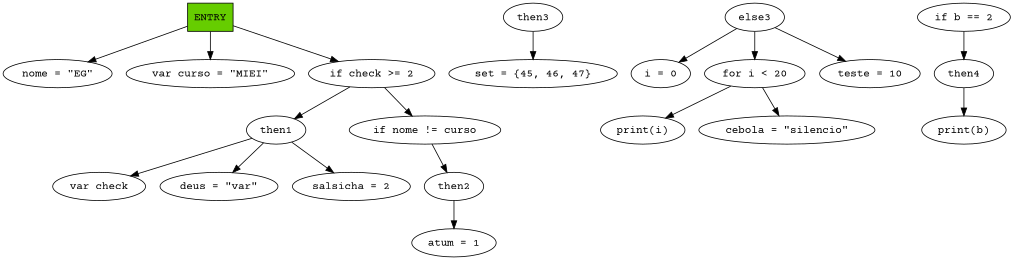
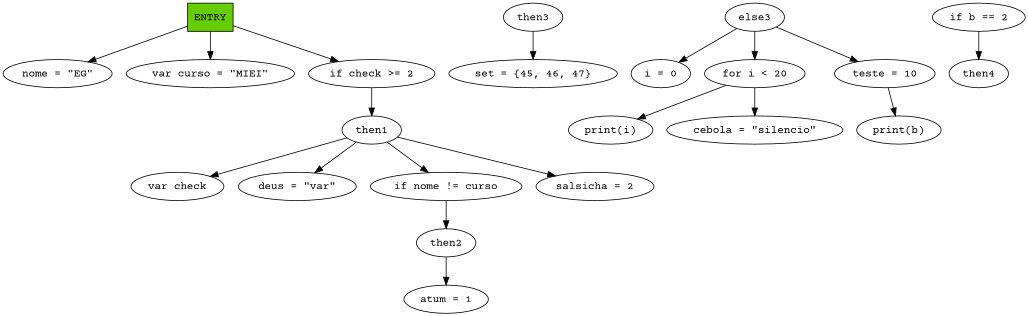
edge "then4" -> "print(b)": now "teste = 10" -> "print(b)"
edge "if check >= 2" -> "if nome != curso": now "then1" -> "if nome != curso"
